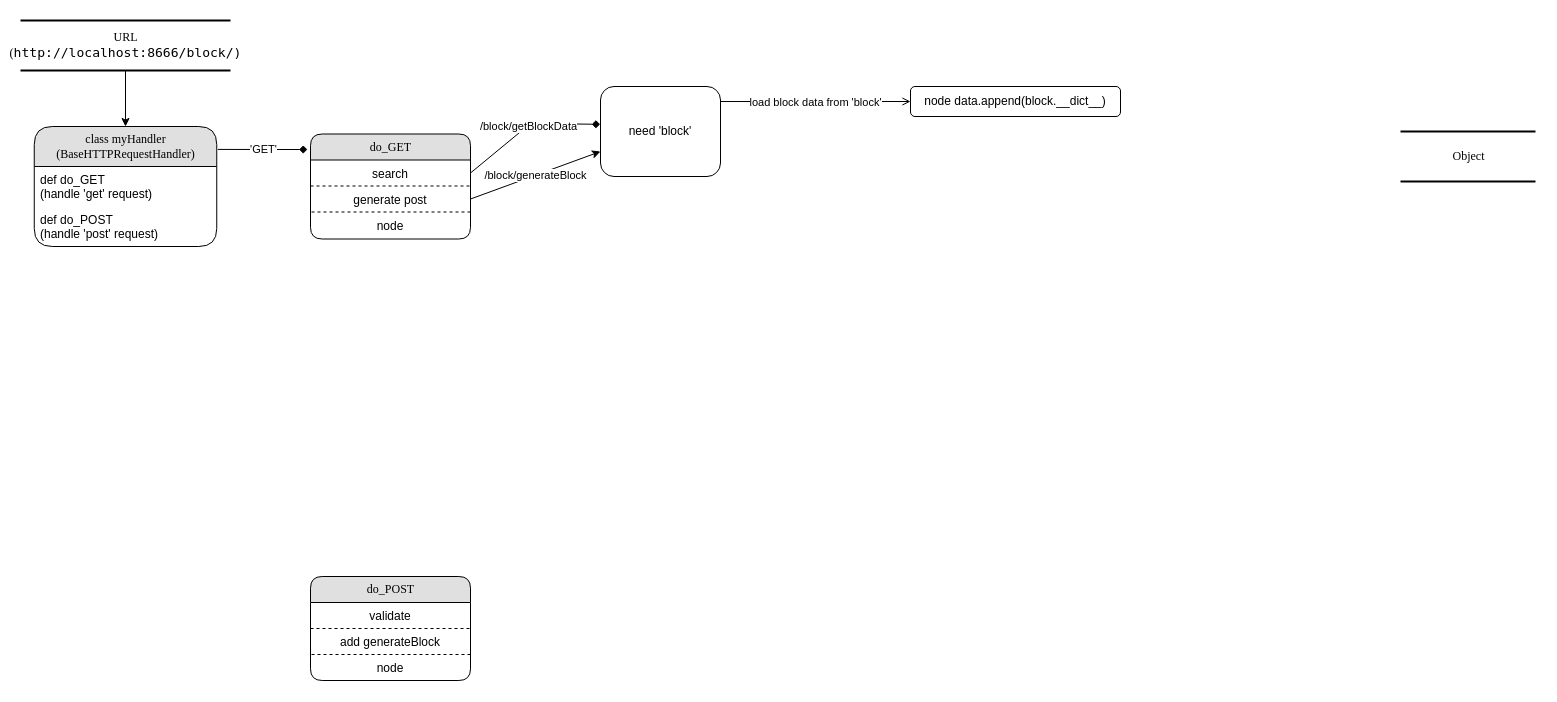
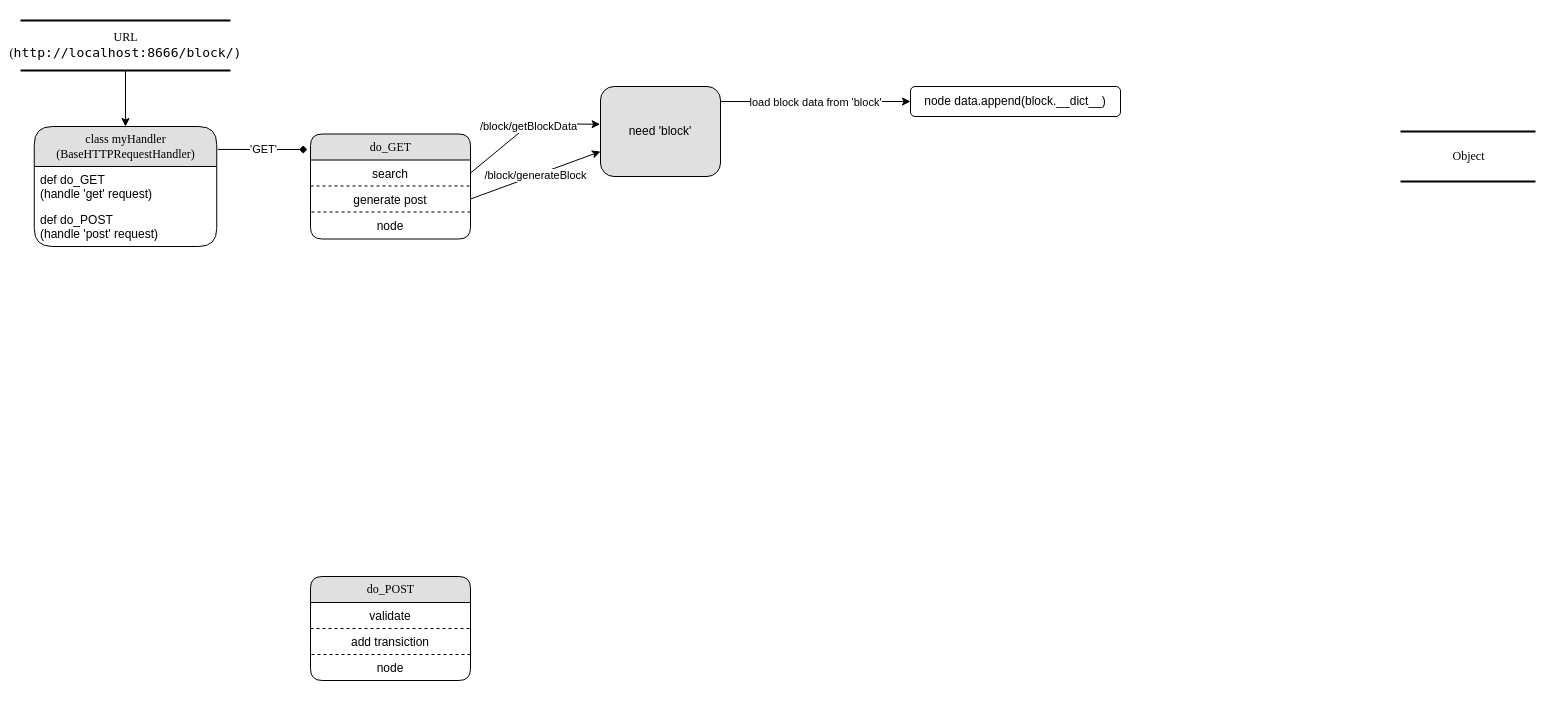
edge "need 'block'" -> "node data.append(block.__dict__)": arrowhead open -> classic
edge "search" -> "need 'block'": arrowhead diamond -> classic
node "need 'block'": fillcolor #ffffff -> #e0e0e0
node "add generateBlock": label "add generateBlock" -> "add transiction"
